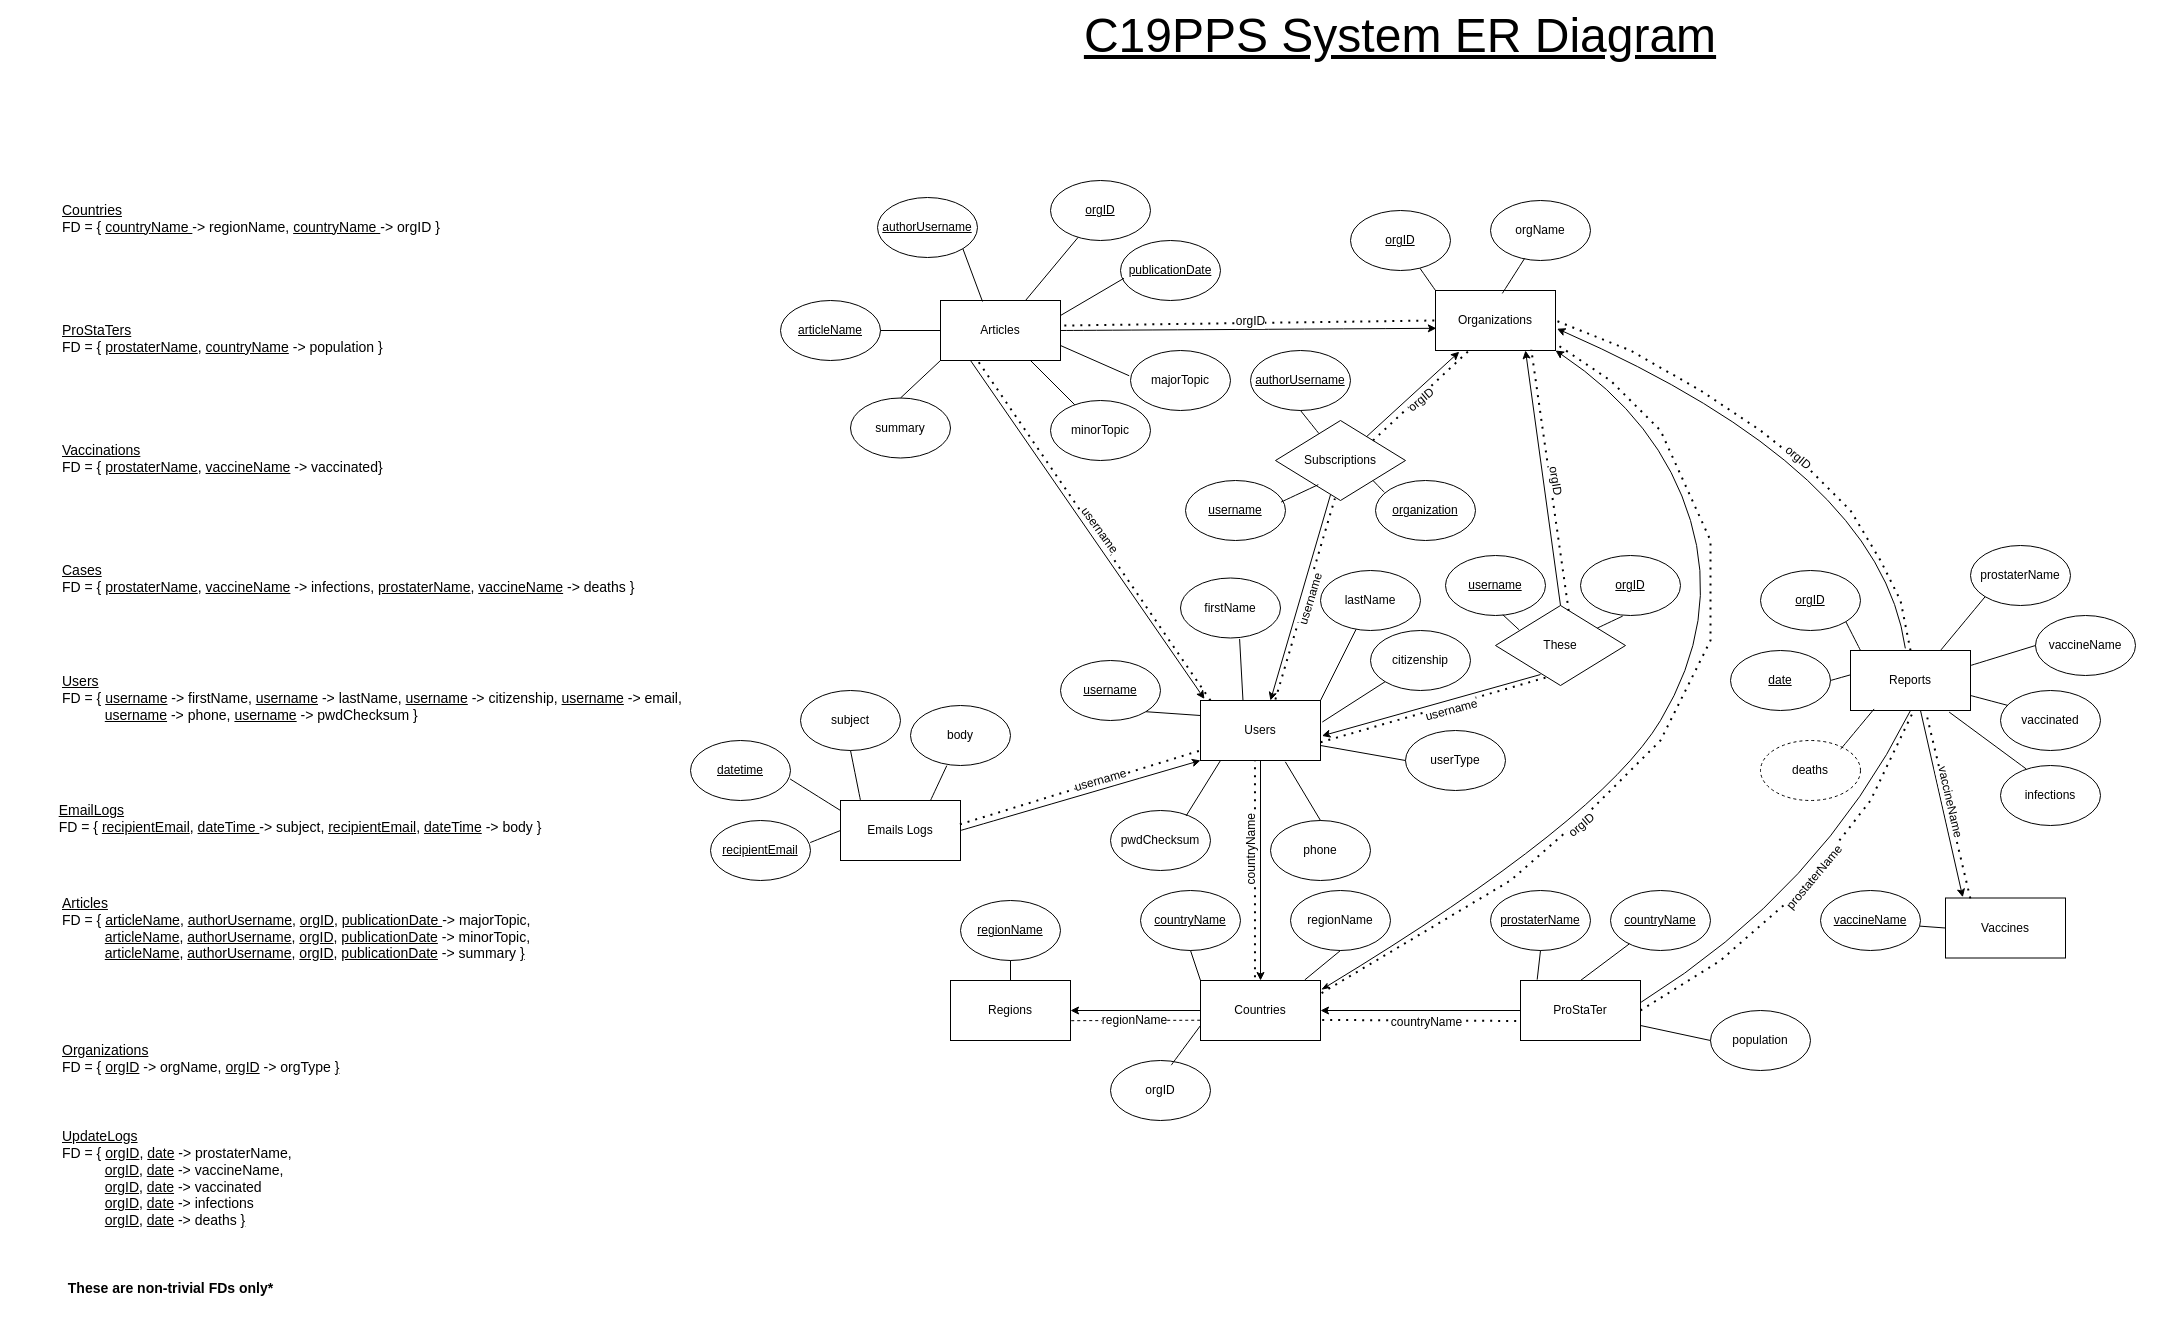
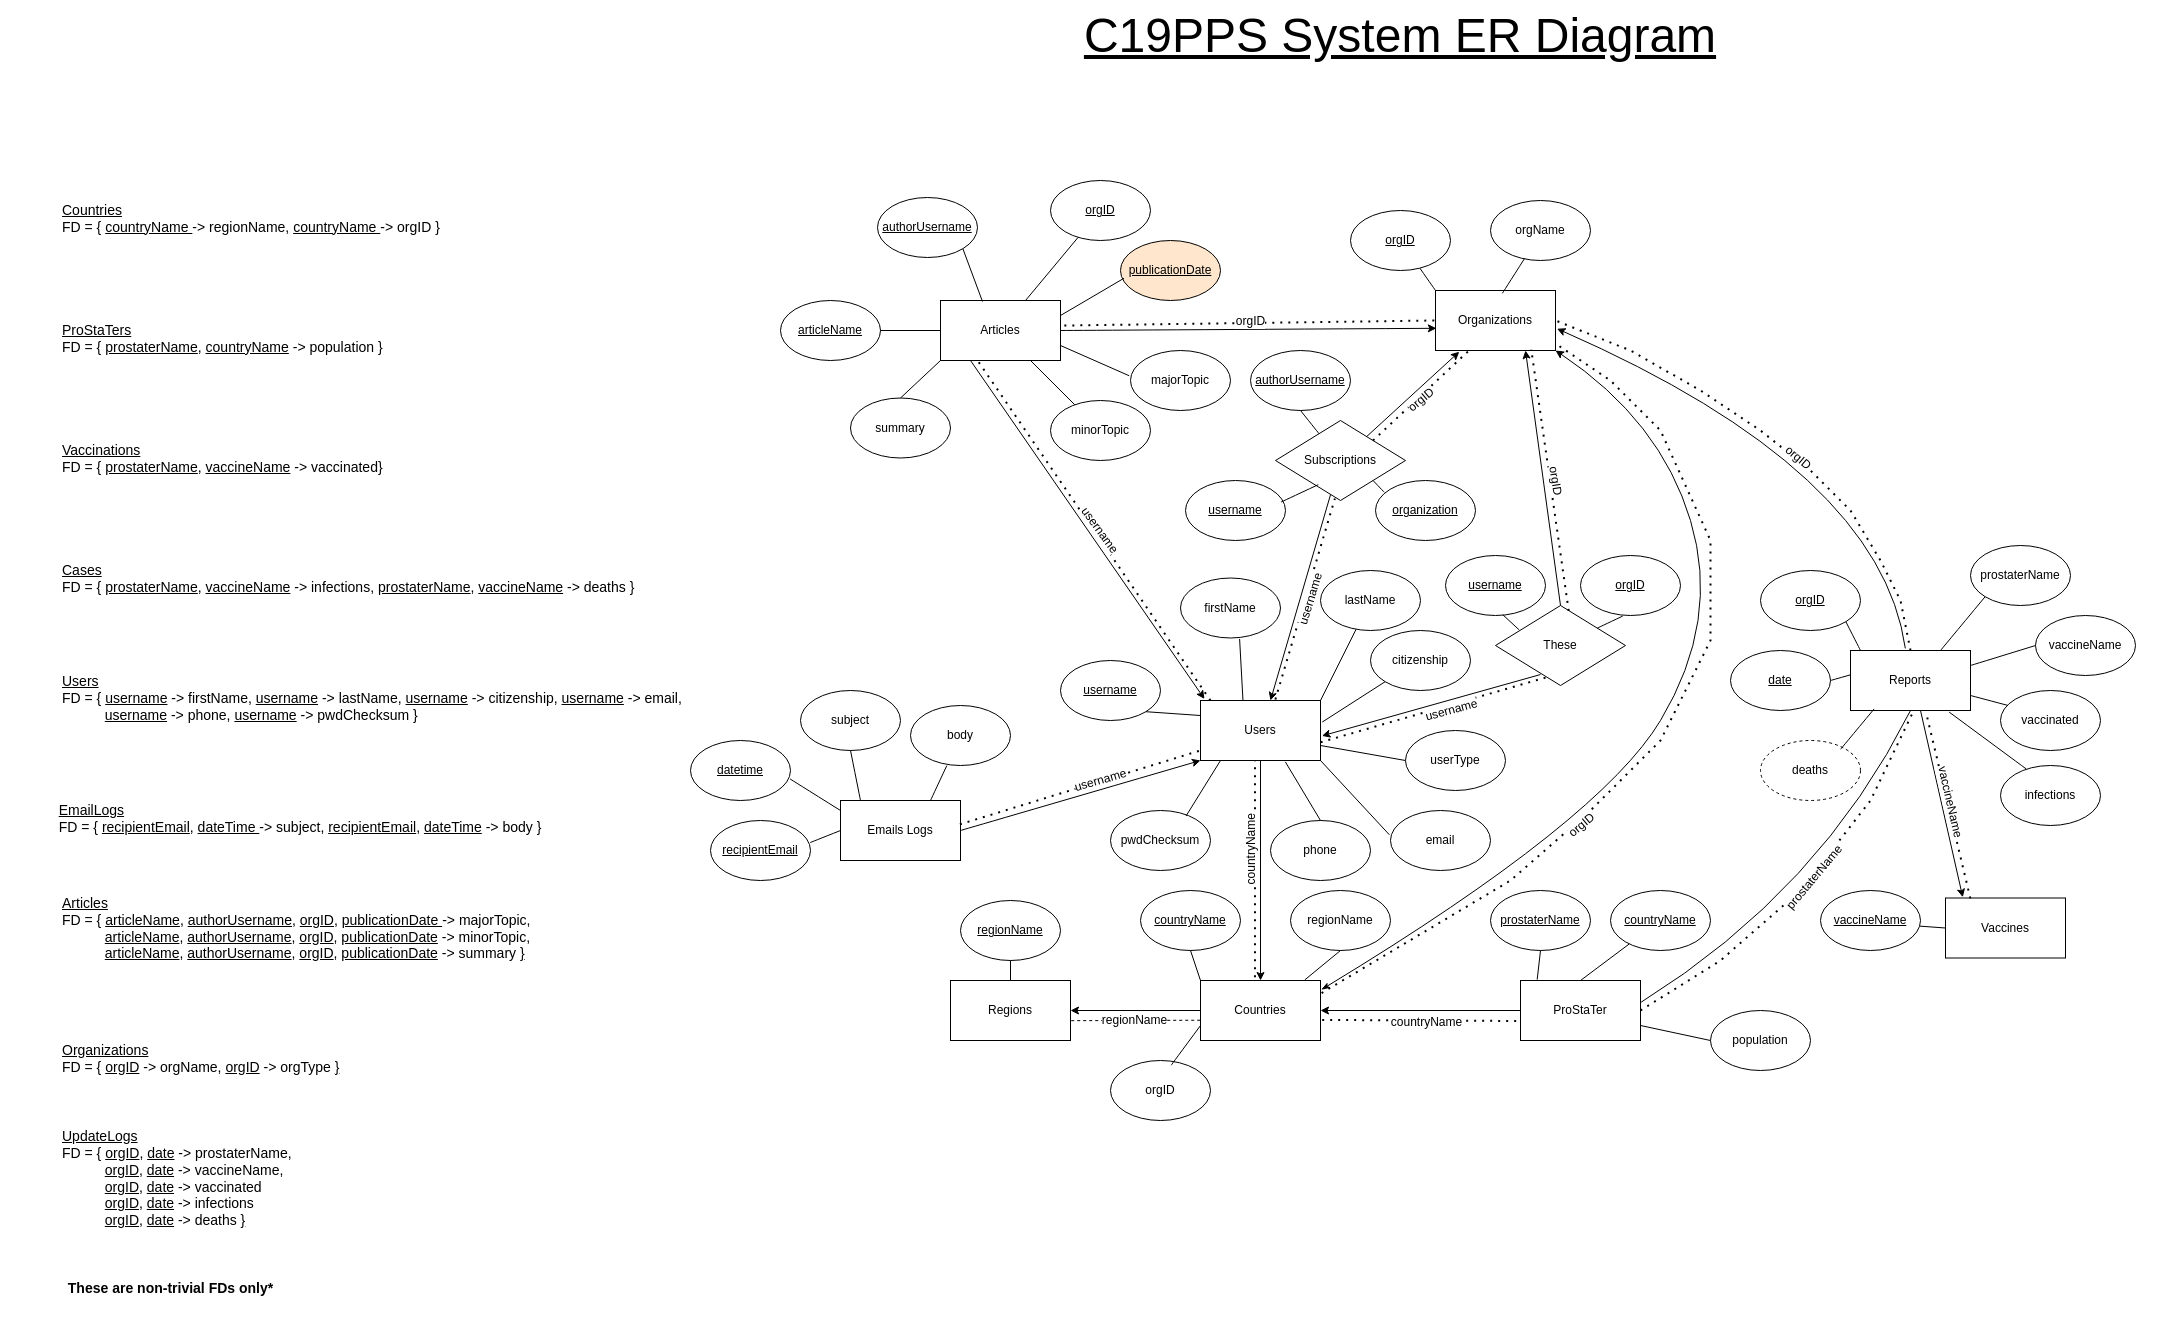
node "publicationDate": fillcolor #ffffff -> #ffe6cc
edge "Users" -- "email": added
node "email": added
